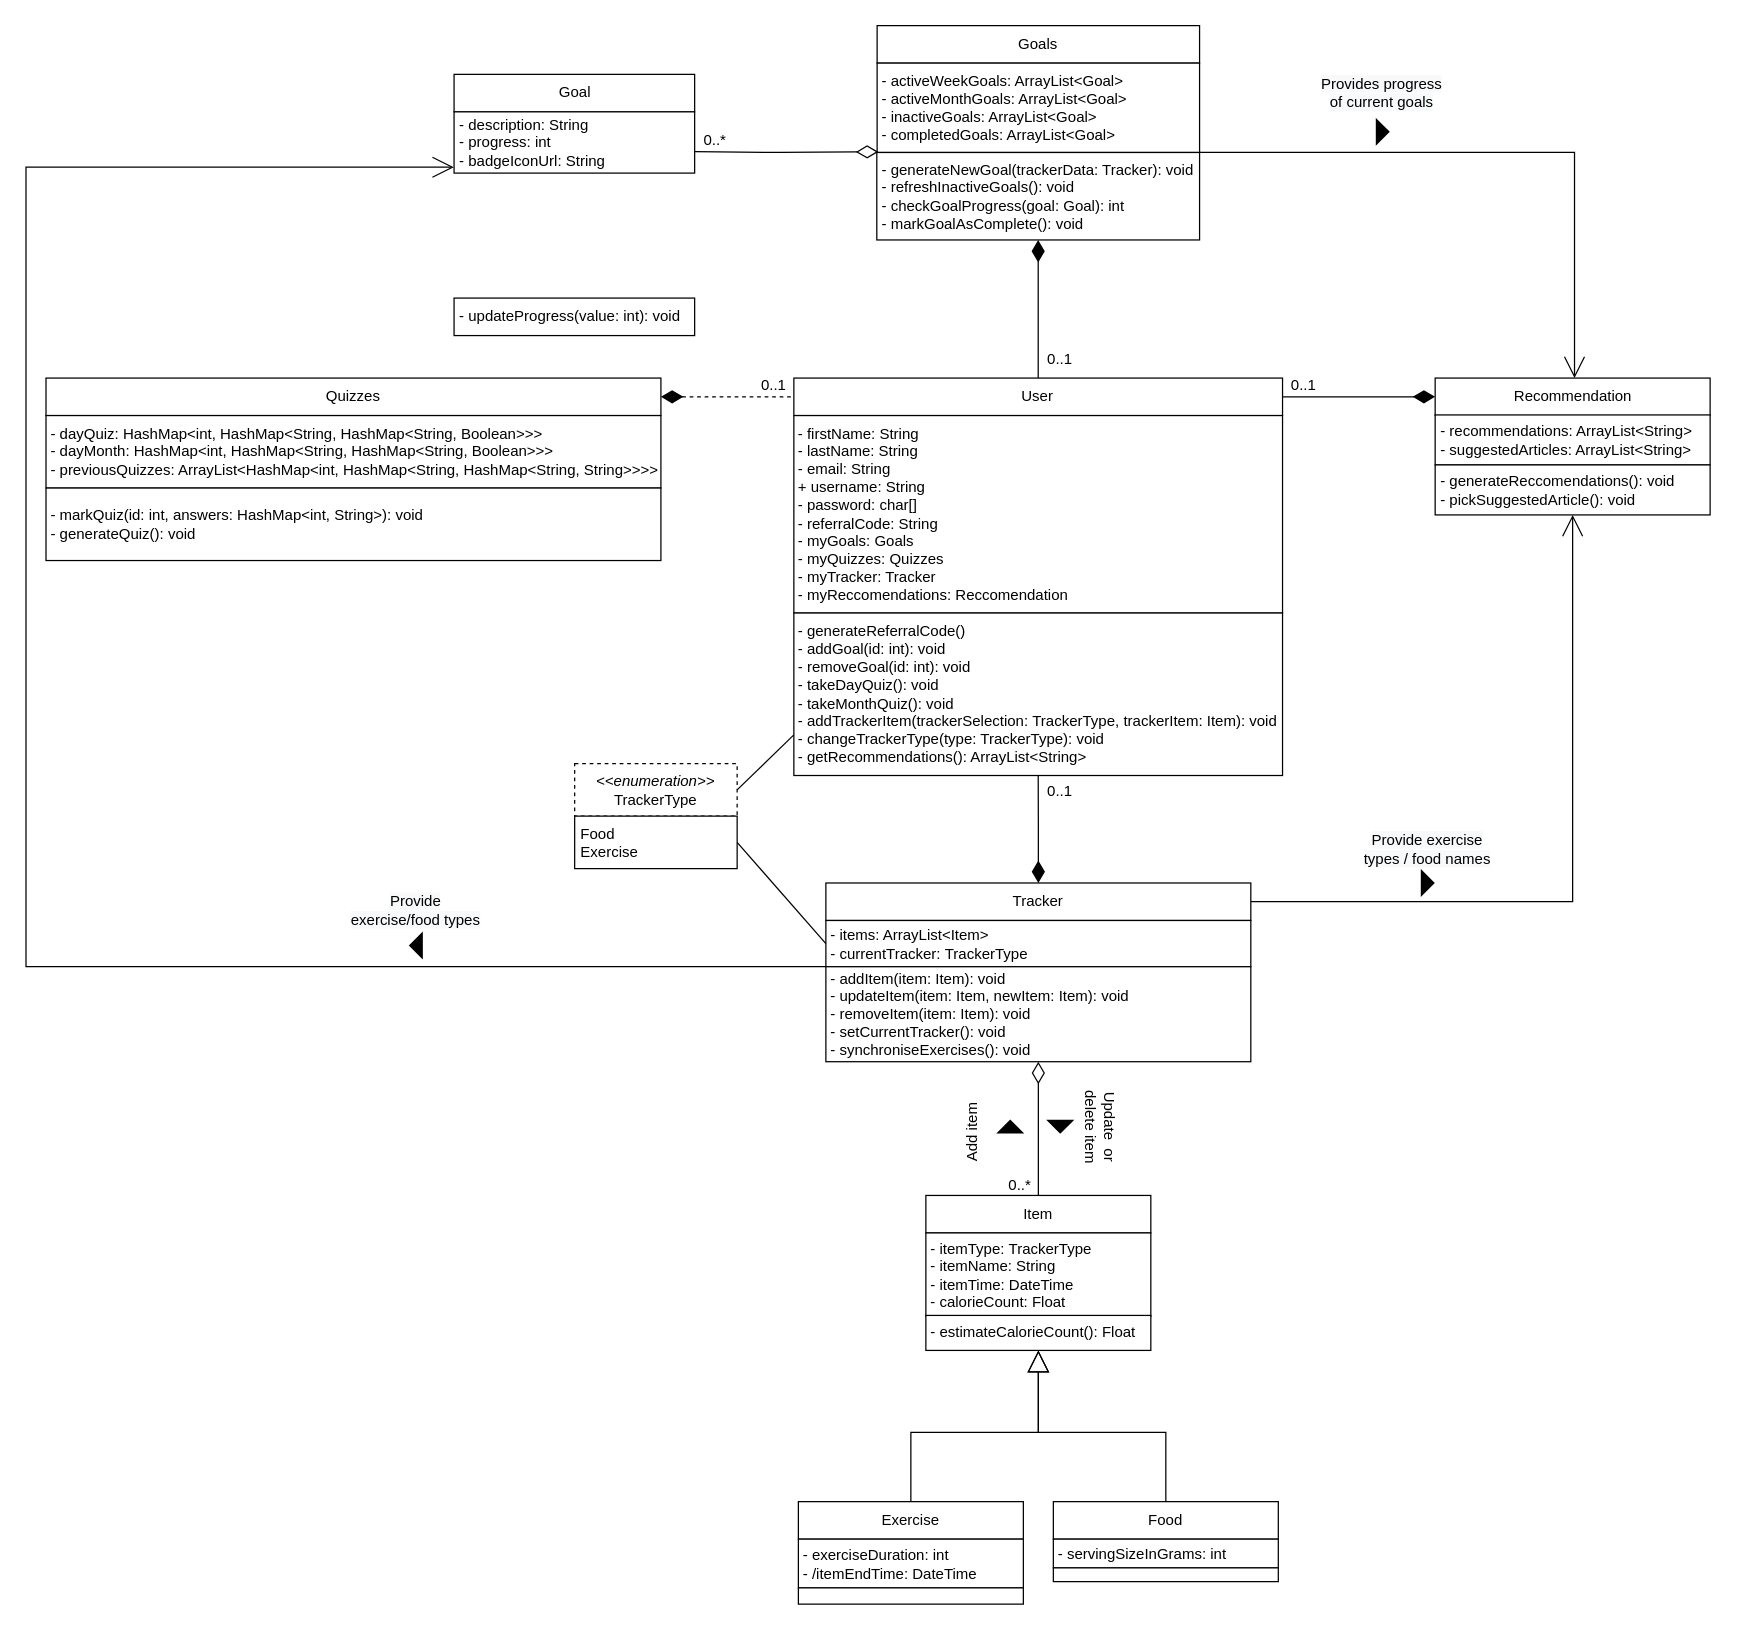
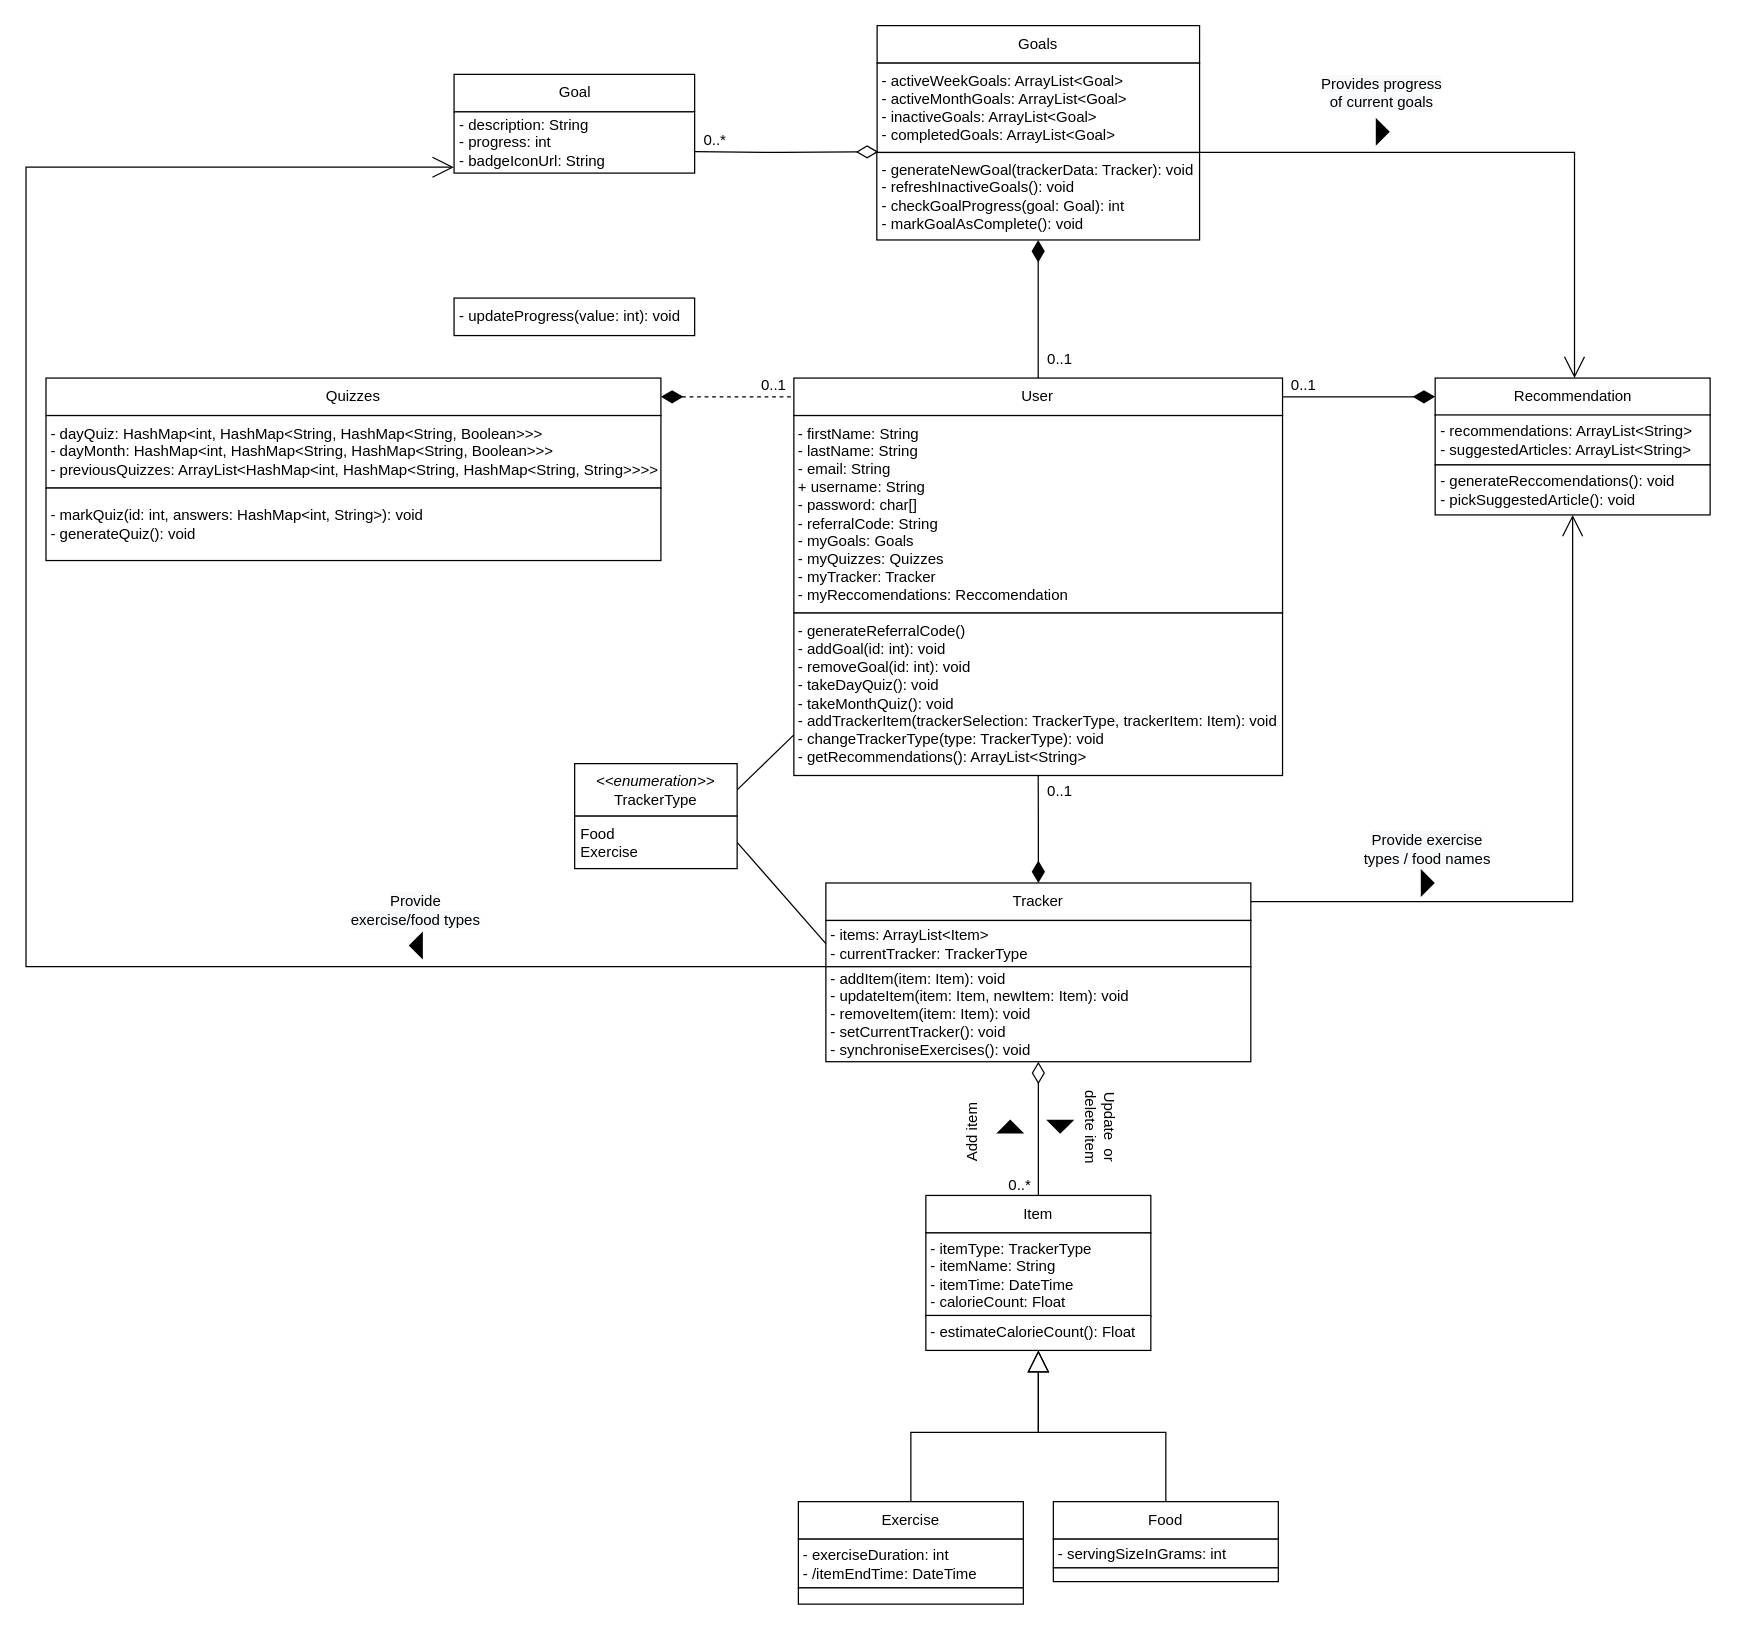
node "<<enumeration>> TrackerType": style dashed -> solid
